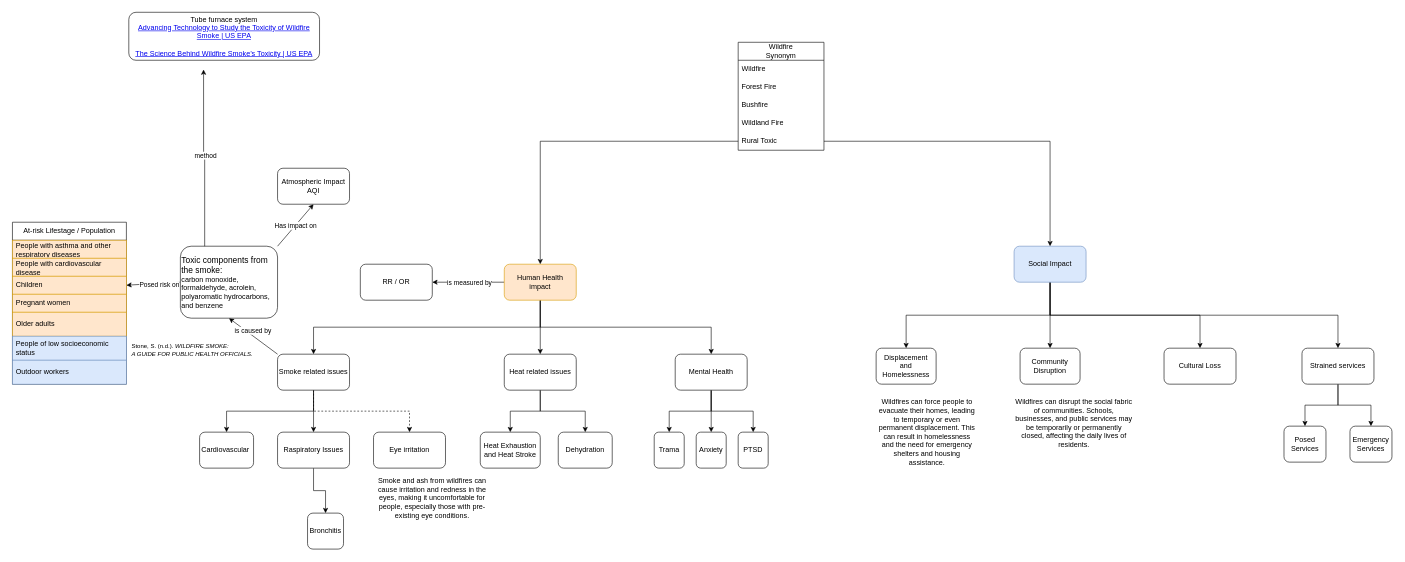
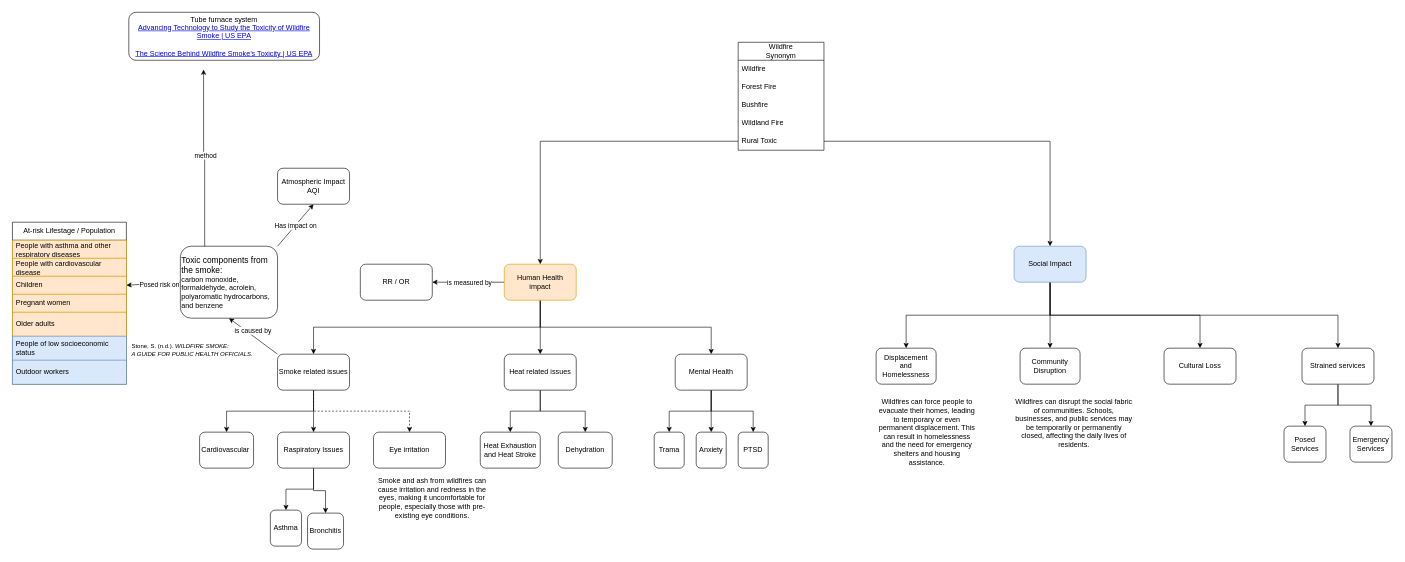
edge "Raspiratory Issues" -> "Asthma": added
node "Asthma": added
